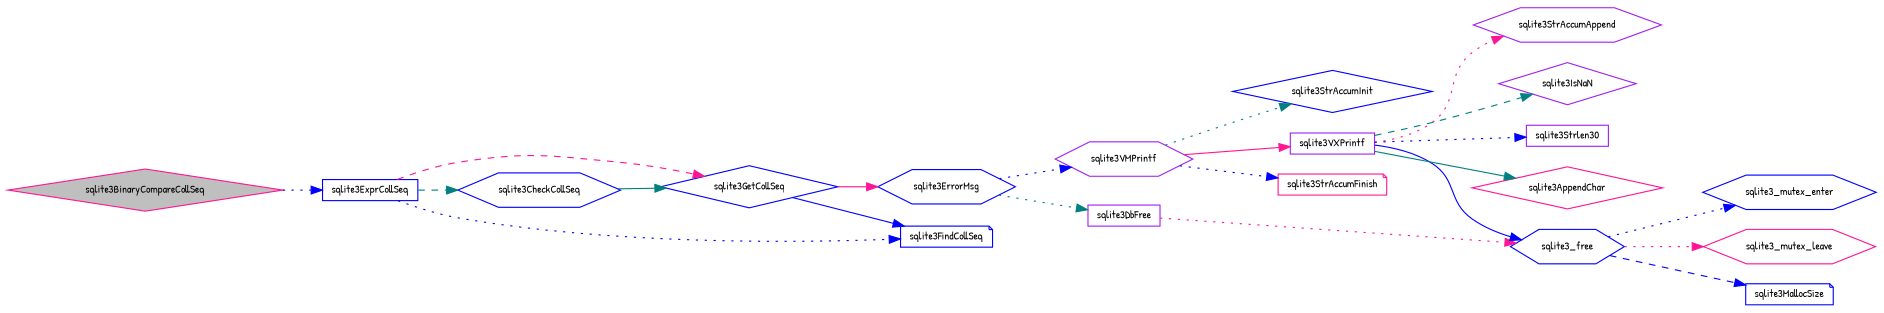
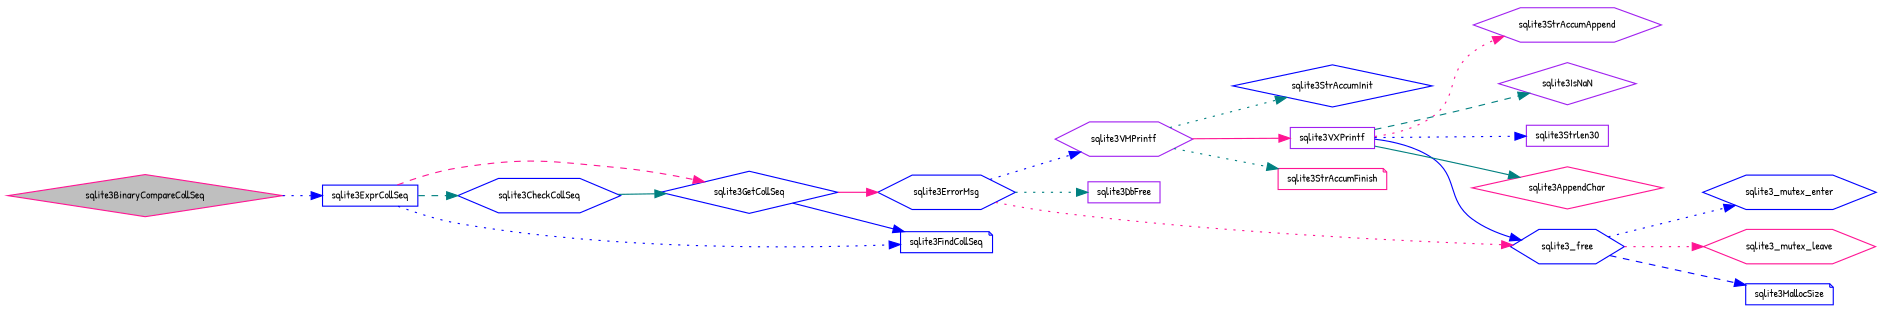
edge "sqlite3VMPrintf" -> "sqlite3StrAccumFinish": color blue -> teal
edge "sqlite3DbFree" -> "sqlite3_free": now "sqlite3ErrorMsg" -> "sqlite3_free"
